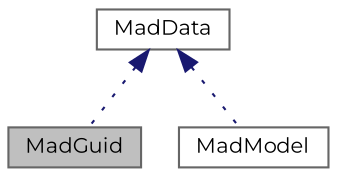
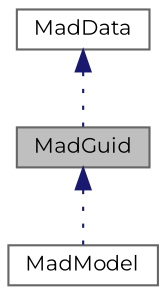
edge "MadModel" -> "MadData": now "MadModel" -> "MadGuid"
